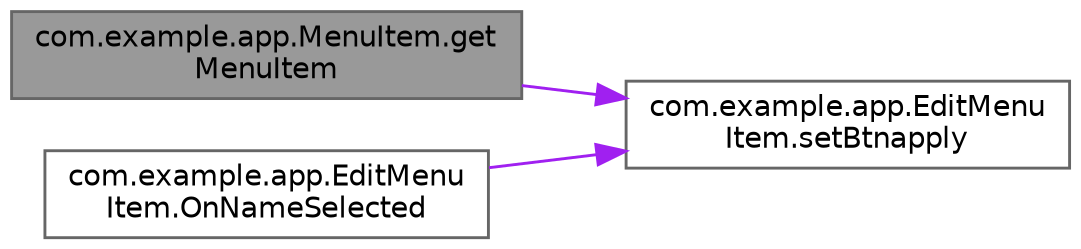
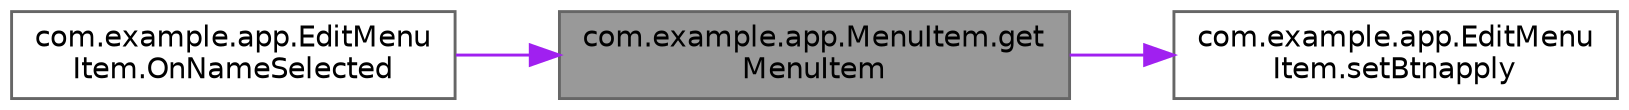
edge "com.example.app.EditMenu Item.OnNameSelected" -> "com.example.app.EditMenu Item.setBtnapply": now "com.example.app.EditMenu Item.OnNameSelected" -> "com.example.app.MenuItem.get MenuItem"
